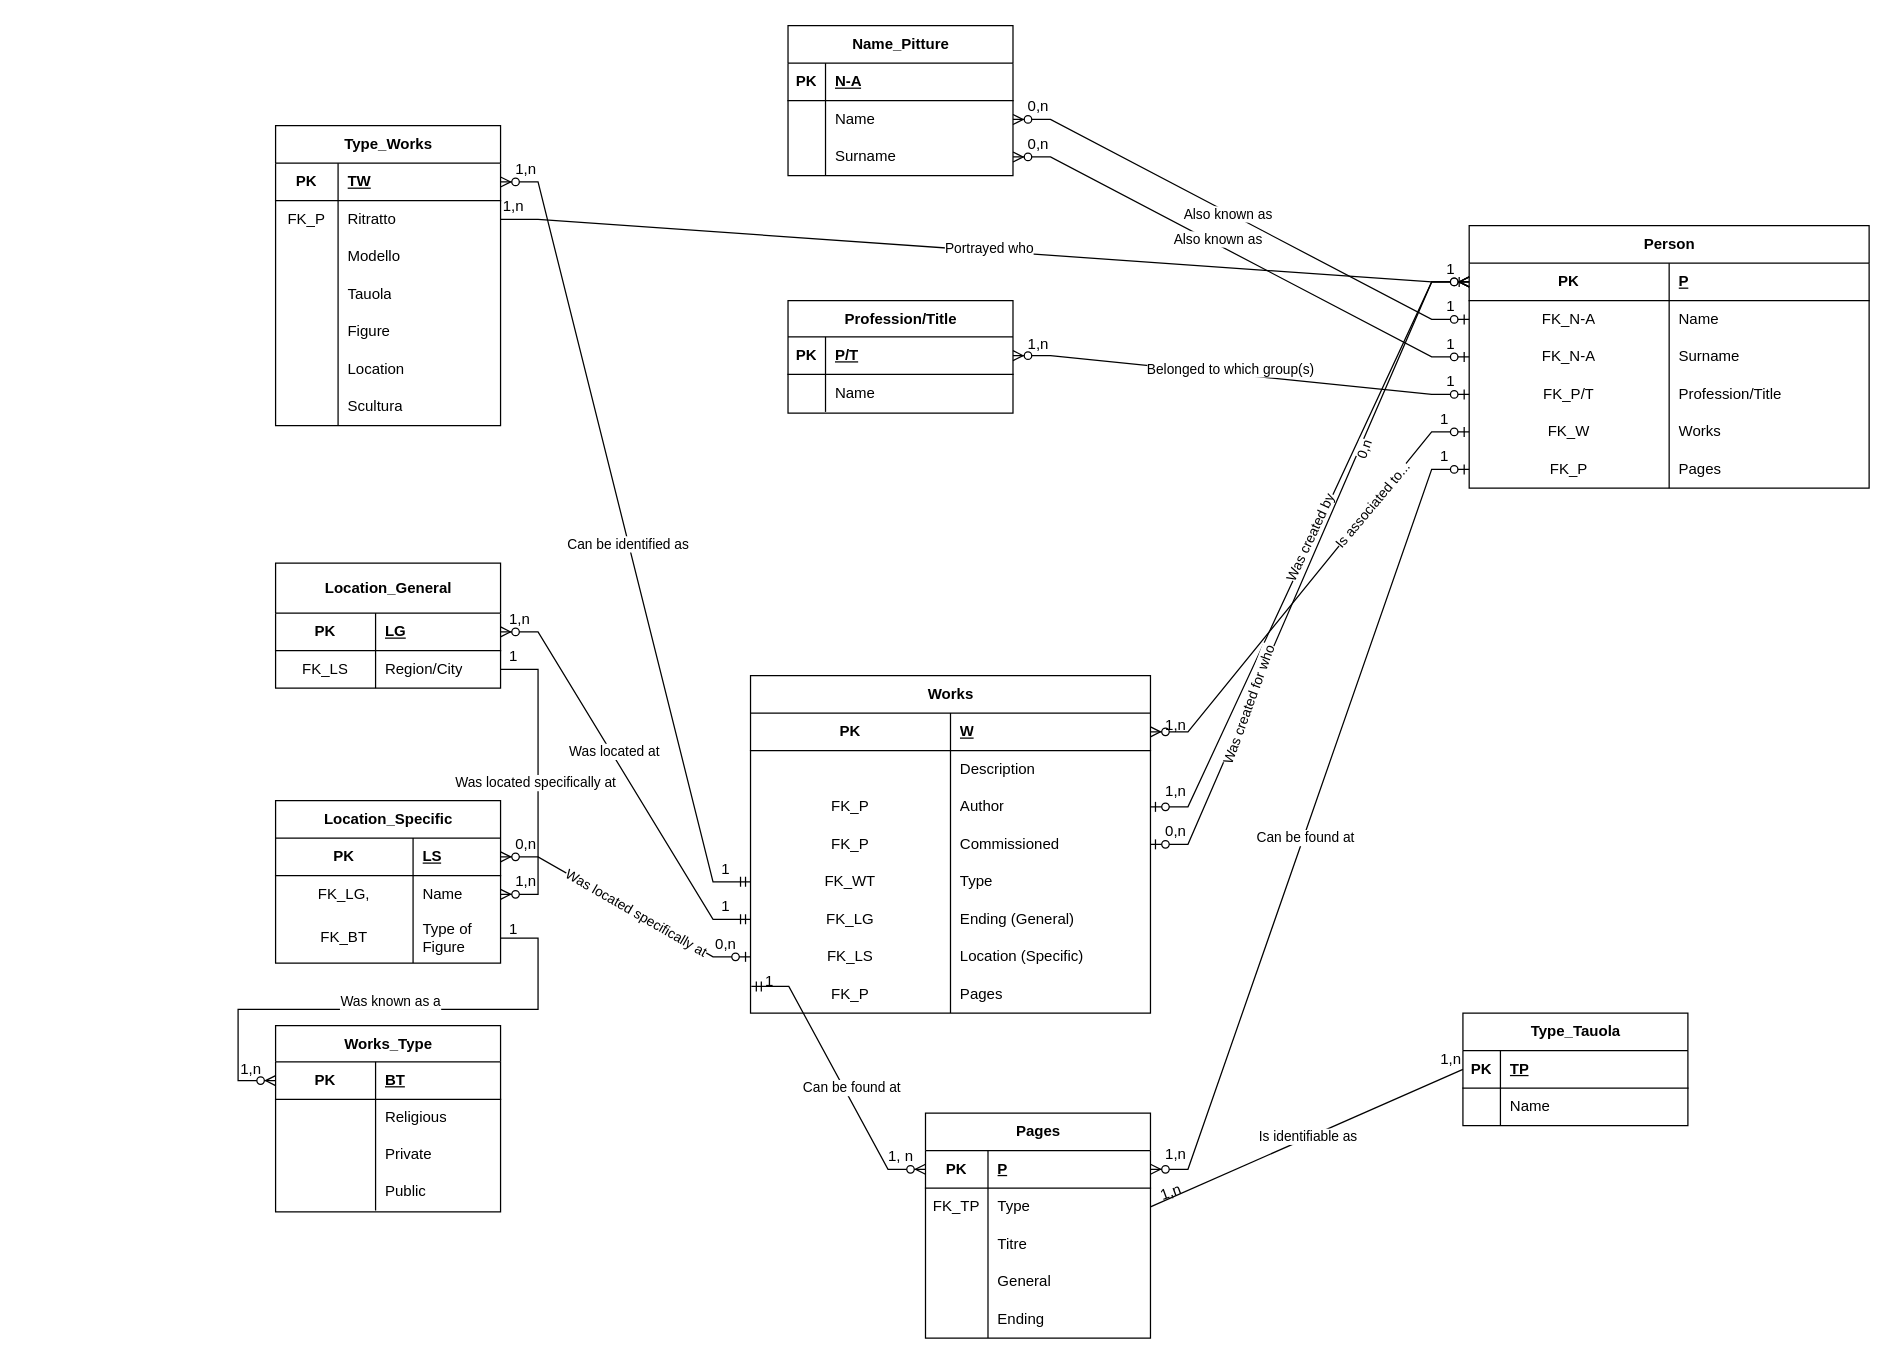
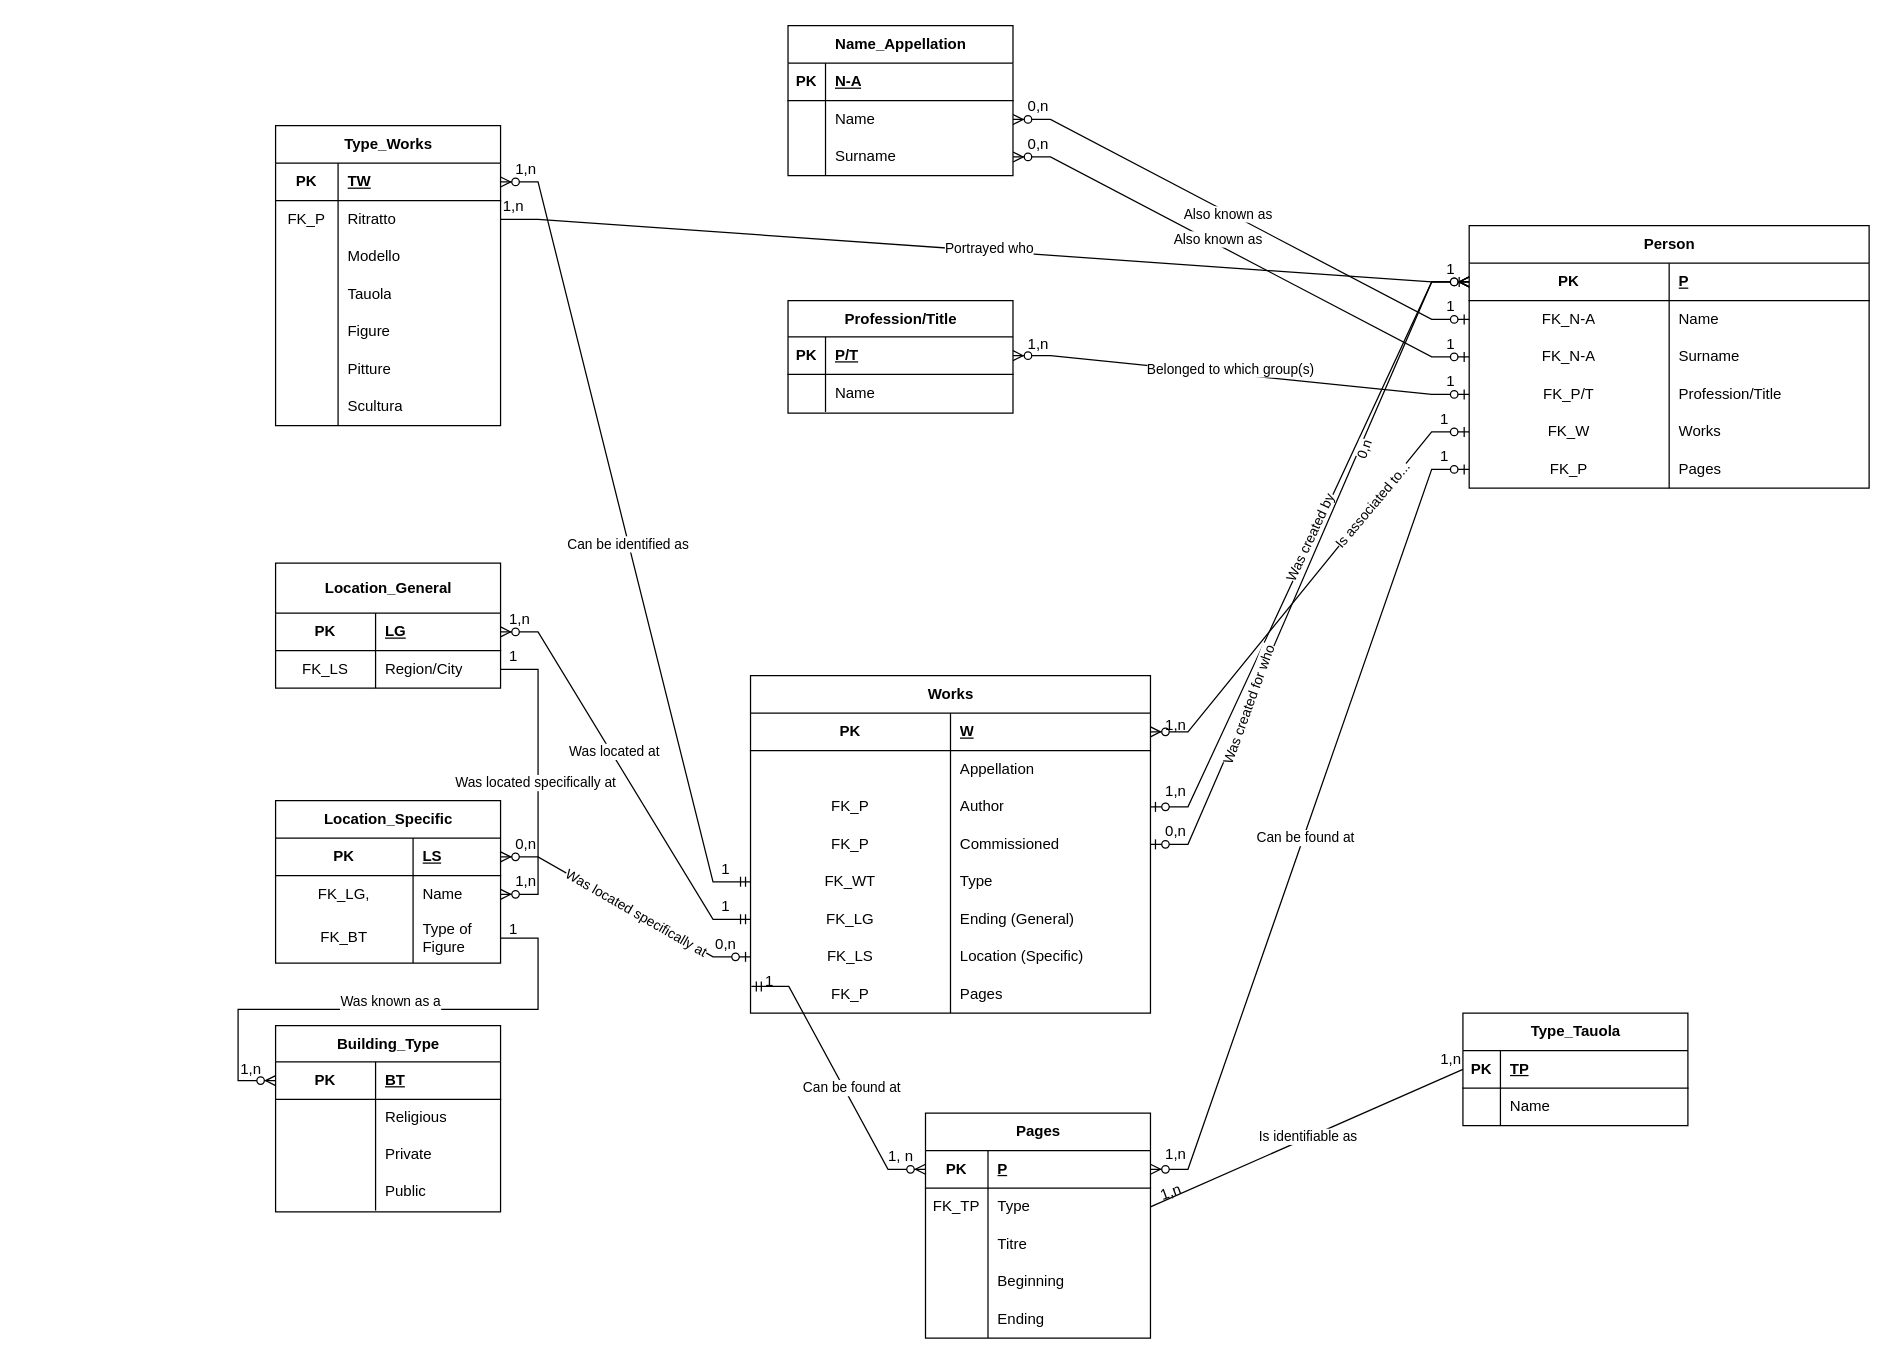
node "Name_Pitture": label "Name_Pitture" -> "Name_Appellation"
node "Location": label "Location" -> "Pitture"
node "Description": label "Description" -> "Appellation"
node "Works_Type": label "Works_Type" -> "Building_Type"
node "General": label "General" -> "Beginning"
